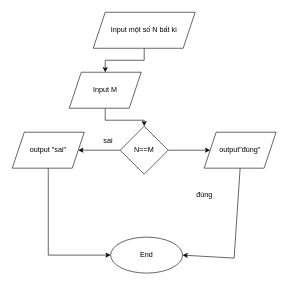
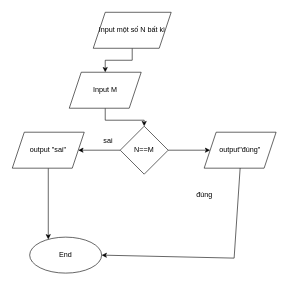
node "Input một số N bất kì": size 102x36 -> 78x36
node "End": moved (147, 255) -> (66, 255)
